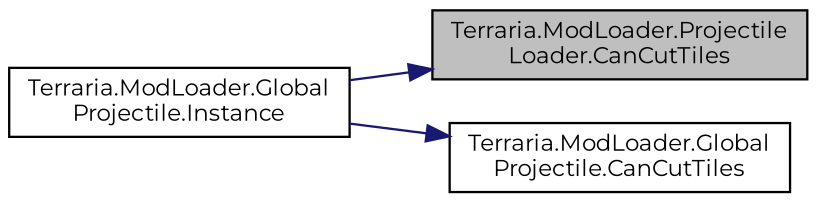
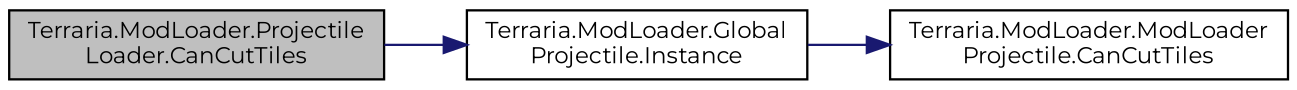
edge "Terraria.ModLoader.Global Projectile.Instance" -> "Terraria.ModLoader.Projectile Loader.CanCutTiles": reversed
node "Terraria.ModLoader.Global Projectile.CanCutTiles": label "Terraria.ModLoader.Global Projectile.CanCutTiles" -> "Terraria.ModLoader.ModLoader Projectile.CanCutTiles"
